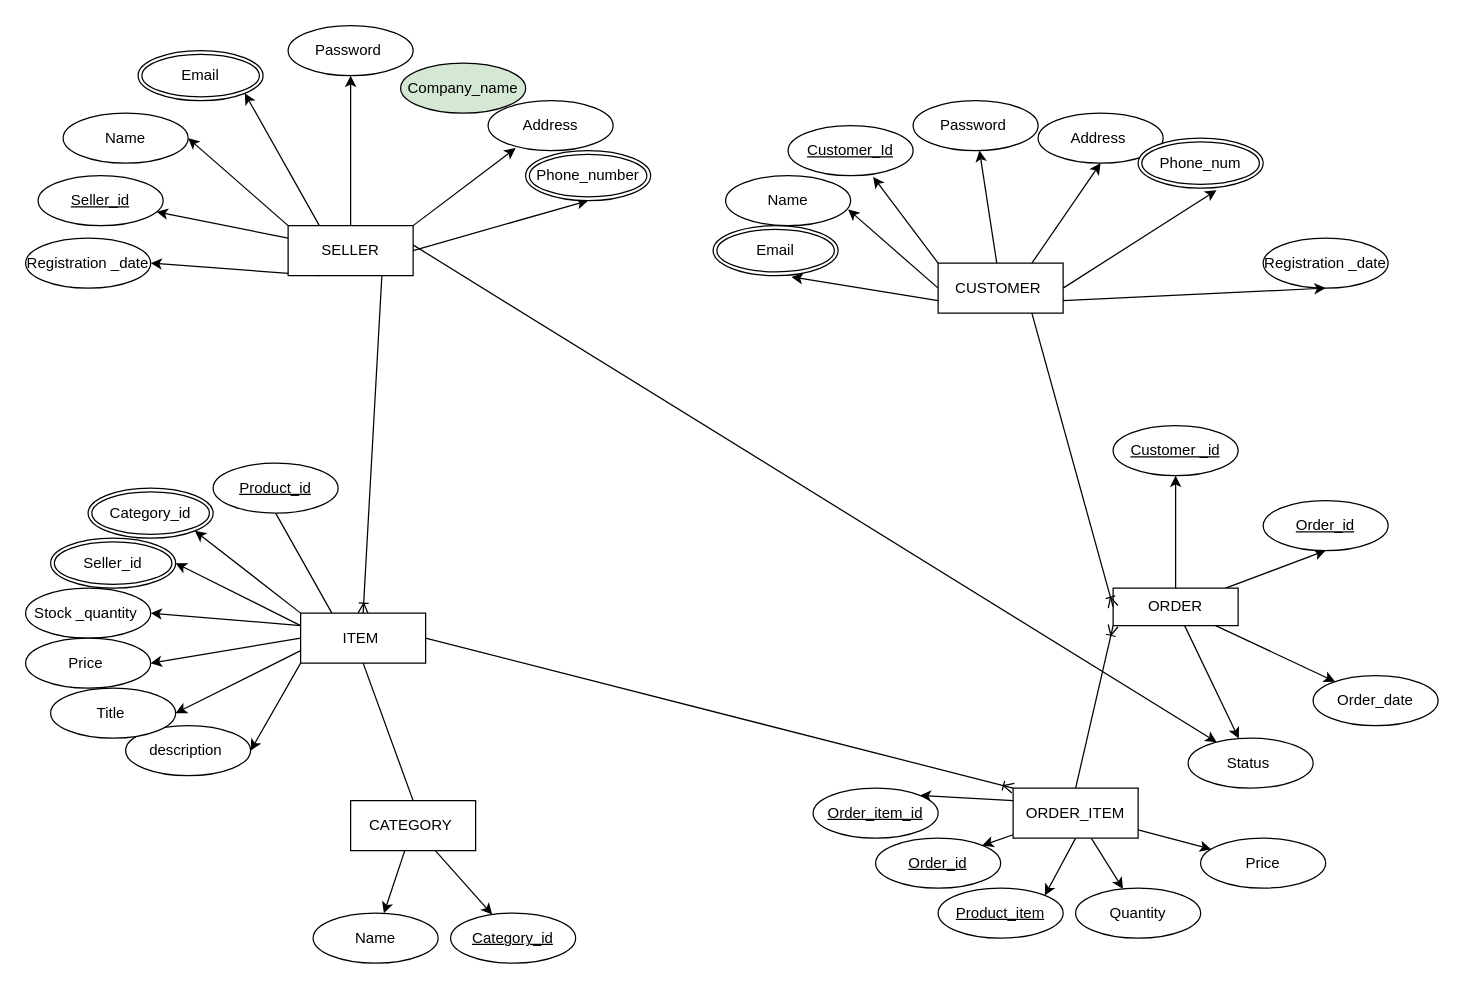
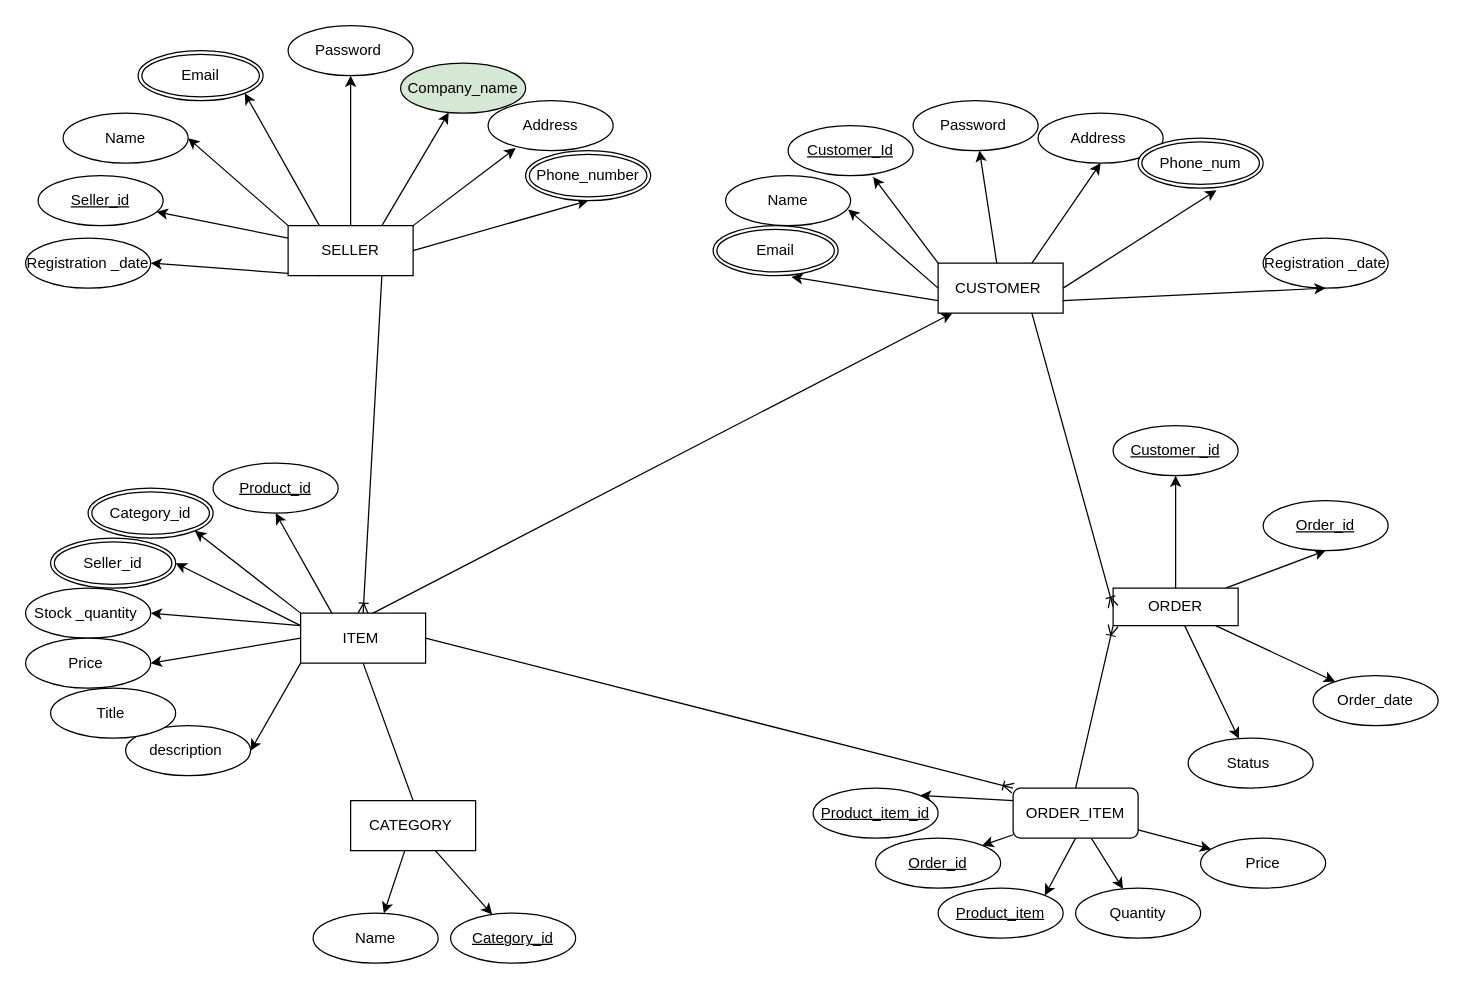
edge "SELLER" -> "Status": now "SELLER" -> "Company_name"
edge "Product_id" -- "ITEM": arrowhead none -> classic
edge "ITEM" -> "Title": now "ITEM" -> "CUSTOMER"
node "Order_item_id": label "Order_item_id" -> "Product_item_id"
node "ORDER_ITEM": shape rectangle -> rounded rectangle
